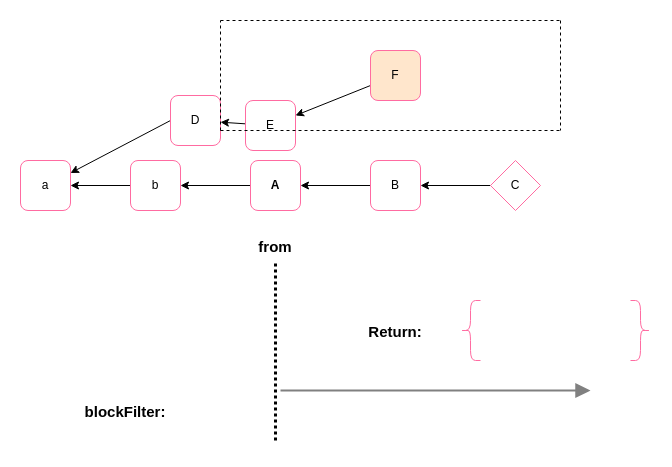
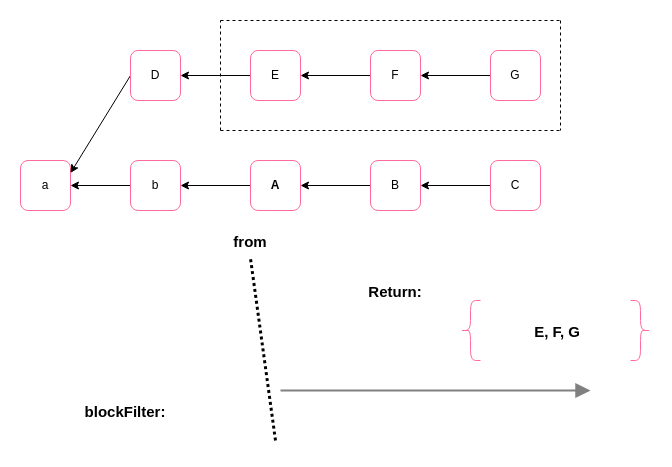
node "F": fillcolor #ffe6cc -> #ffffff
edge "G" -> "F": added
node "G": added
node "D": moved (196, 121) -> (156, 76)
node "E": moved (271, 126) -> (276, 76)
node "C": shape diamond -> rounded rectangle
node "from": moved (276, 246) -> (251, 241)
node "Return:": moved (396, 331) -> (396, 291)
node "E, F, G": added
